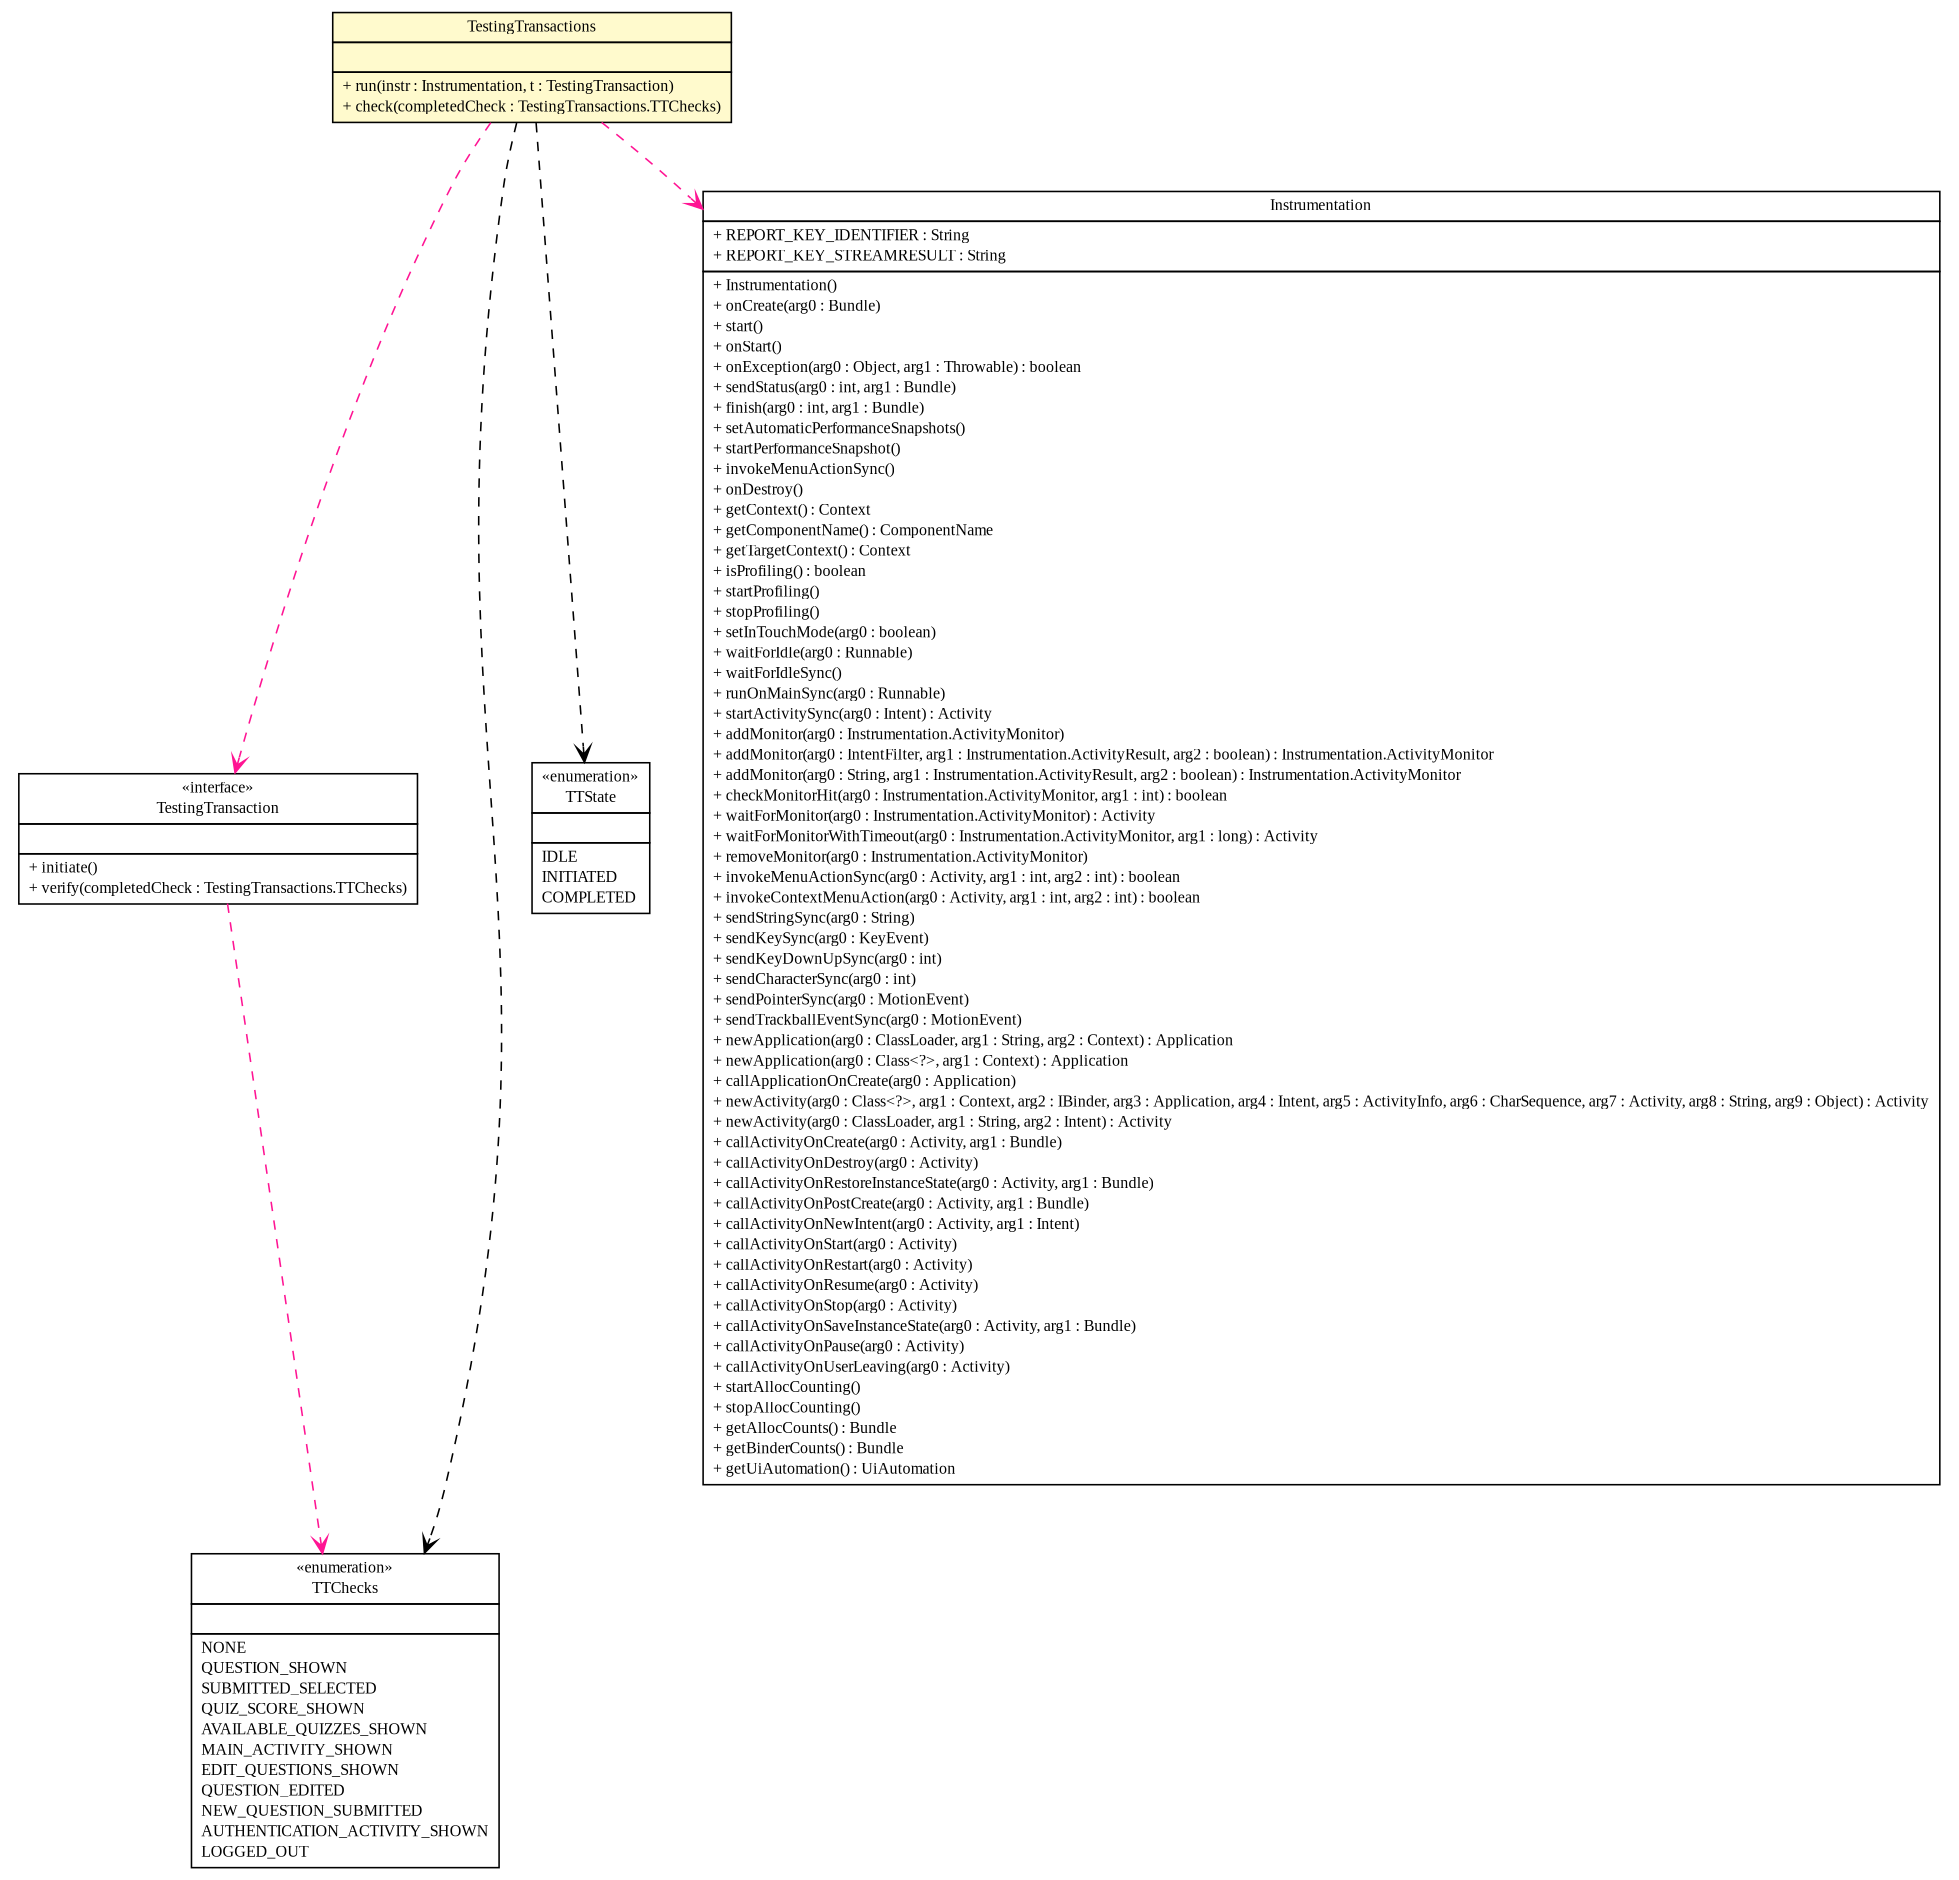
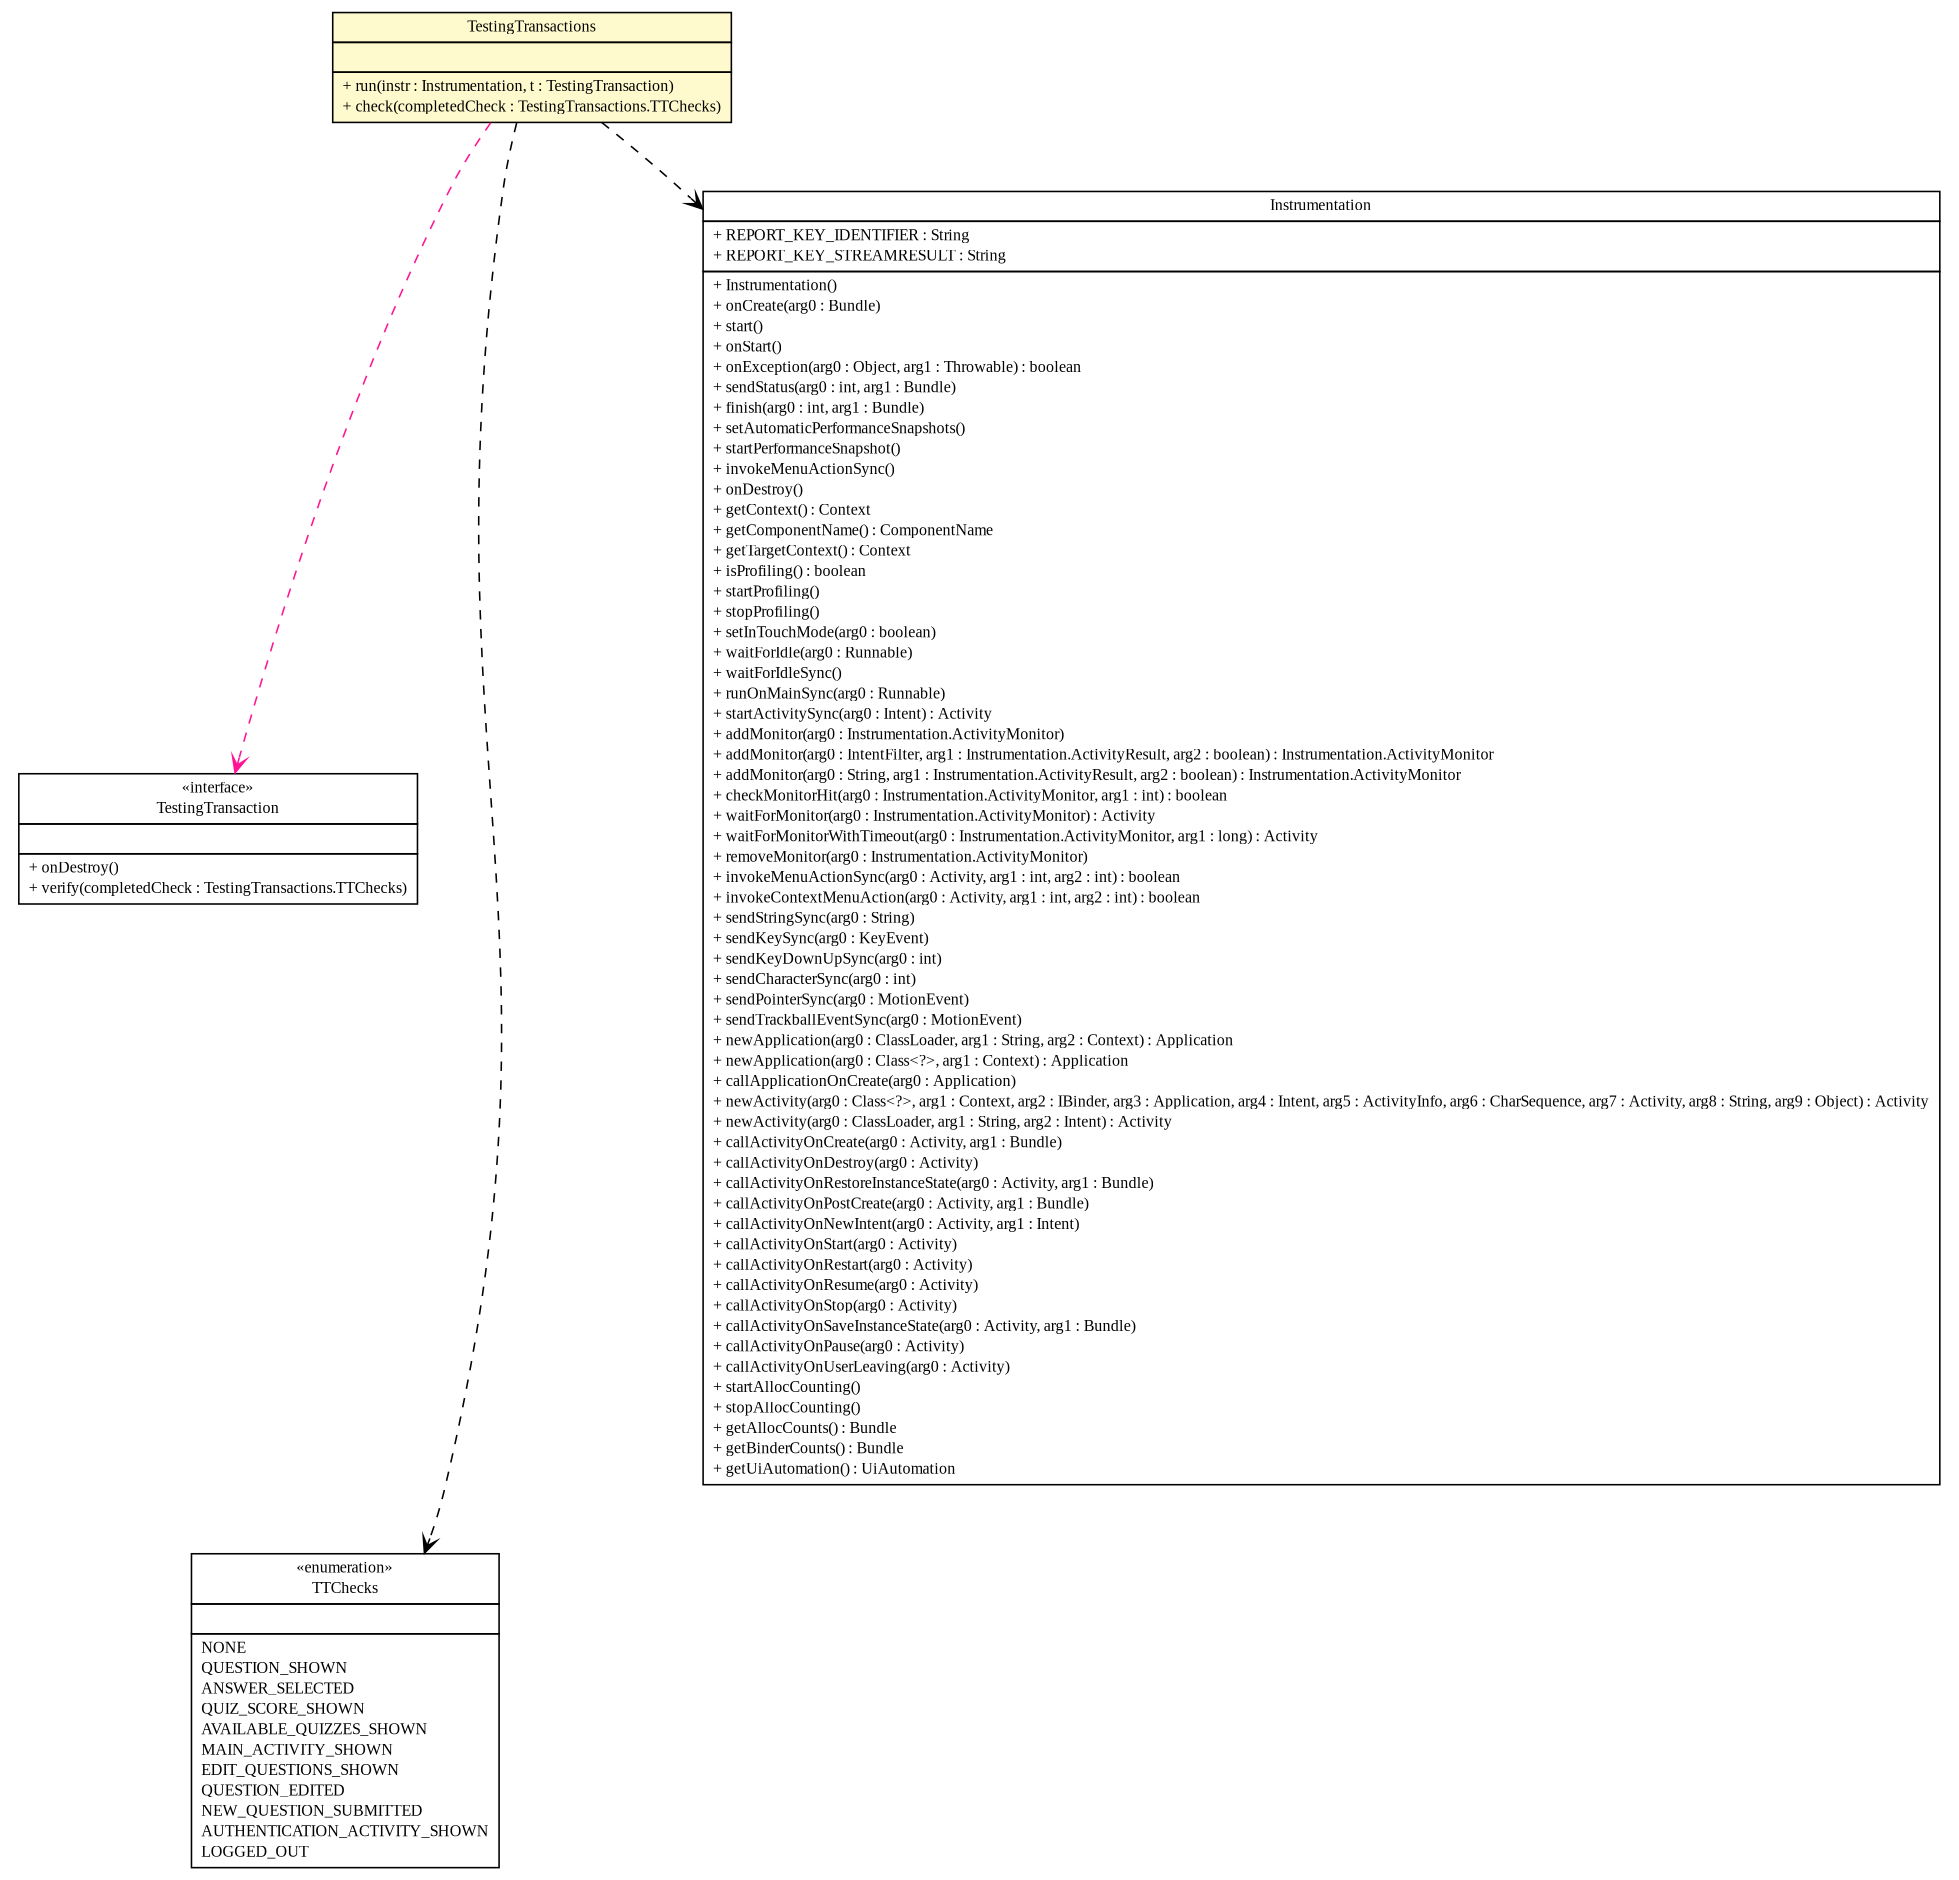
edge "TestingTransactions" -> "Instrumentation": color deeppink -> black
node "TTState": removed
node "TestingTransaction": text "+ initiate()" -> "+ onDestroy()"
edge "TestingTransaction" -> "TTChecks": removed
node "TTChecks": text "SUBMITTED_SELECTED" -> "ANSWER_SELECTED"
